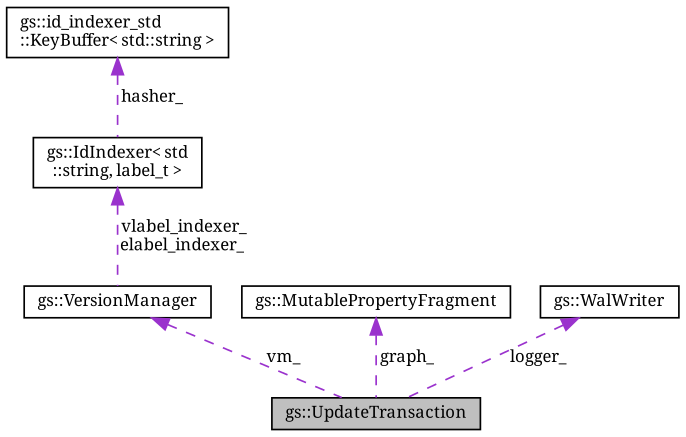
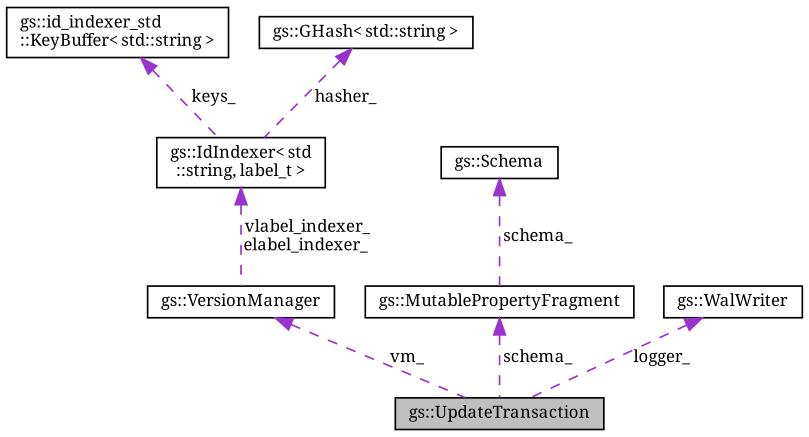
node "gs::GHash< std::string >": added
edge "gs::IdIndexer< std ::string, label_t >" -> "gs::id_indexer_std ::KeyBuffer< std::string >": label " hasher_" -> " keys_"
node "gs::Schema": added
edge "gs::UpdateTransaction" -> "gs::MutablePropertyFragment": label " graph_" -> " schema_"
